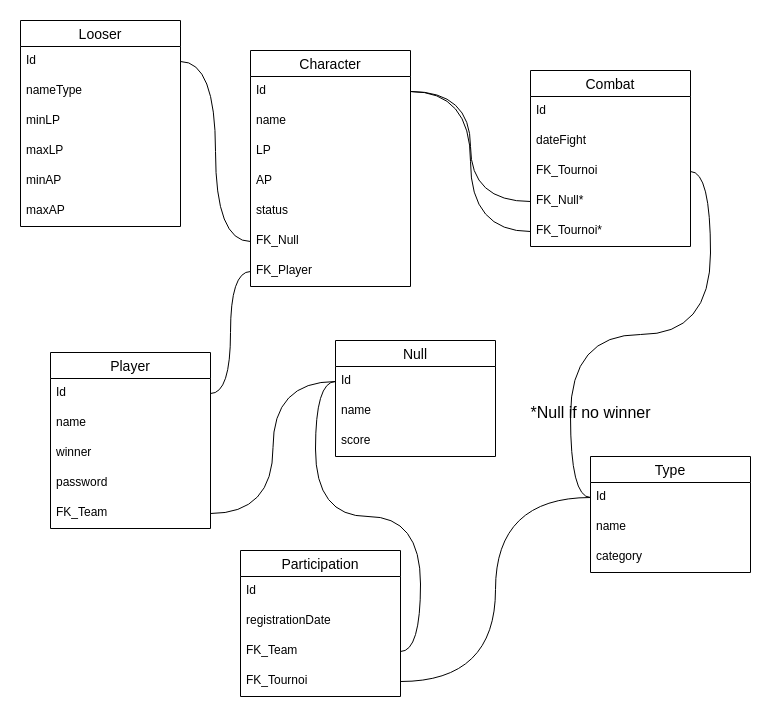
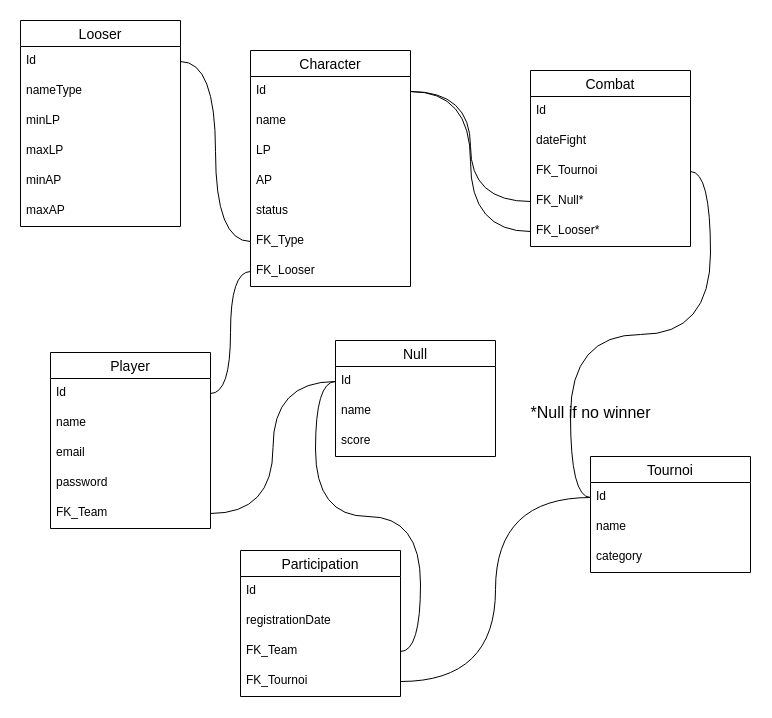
node "FK_Tournoi*": label "FK_Tournoi*" -> "FK_Looser*"
node "FK_Null": label "FK_Null" -> "FK_Type"
node "FK_Player": label "FK_Player" -> "FK_Looser"
node "winner": label "winner" -> "email"
node "Type": label "Type" -> "Tournoi"
